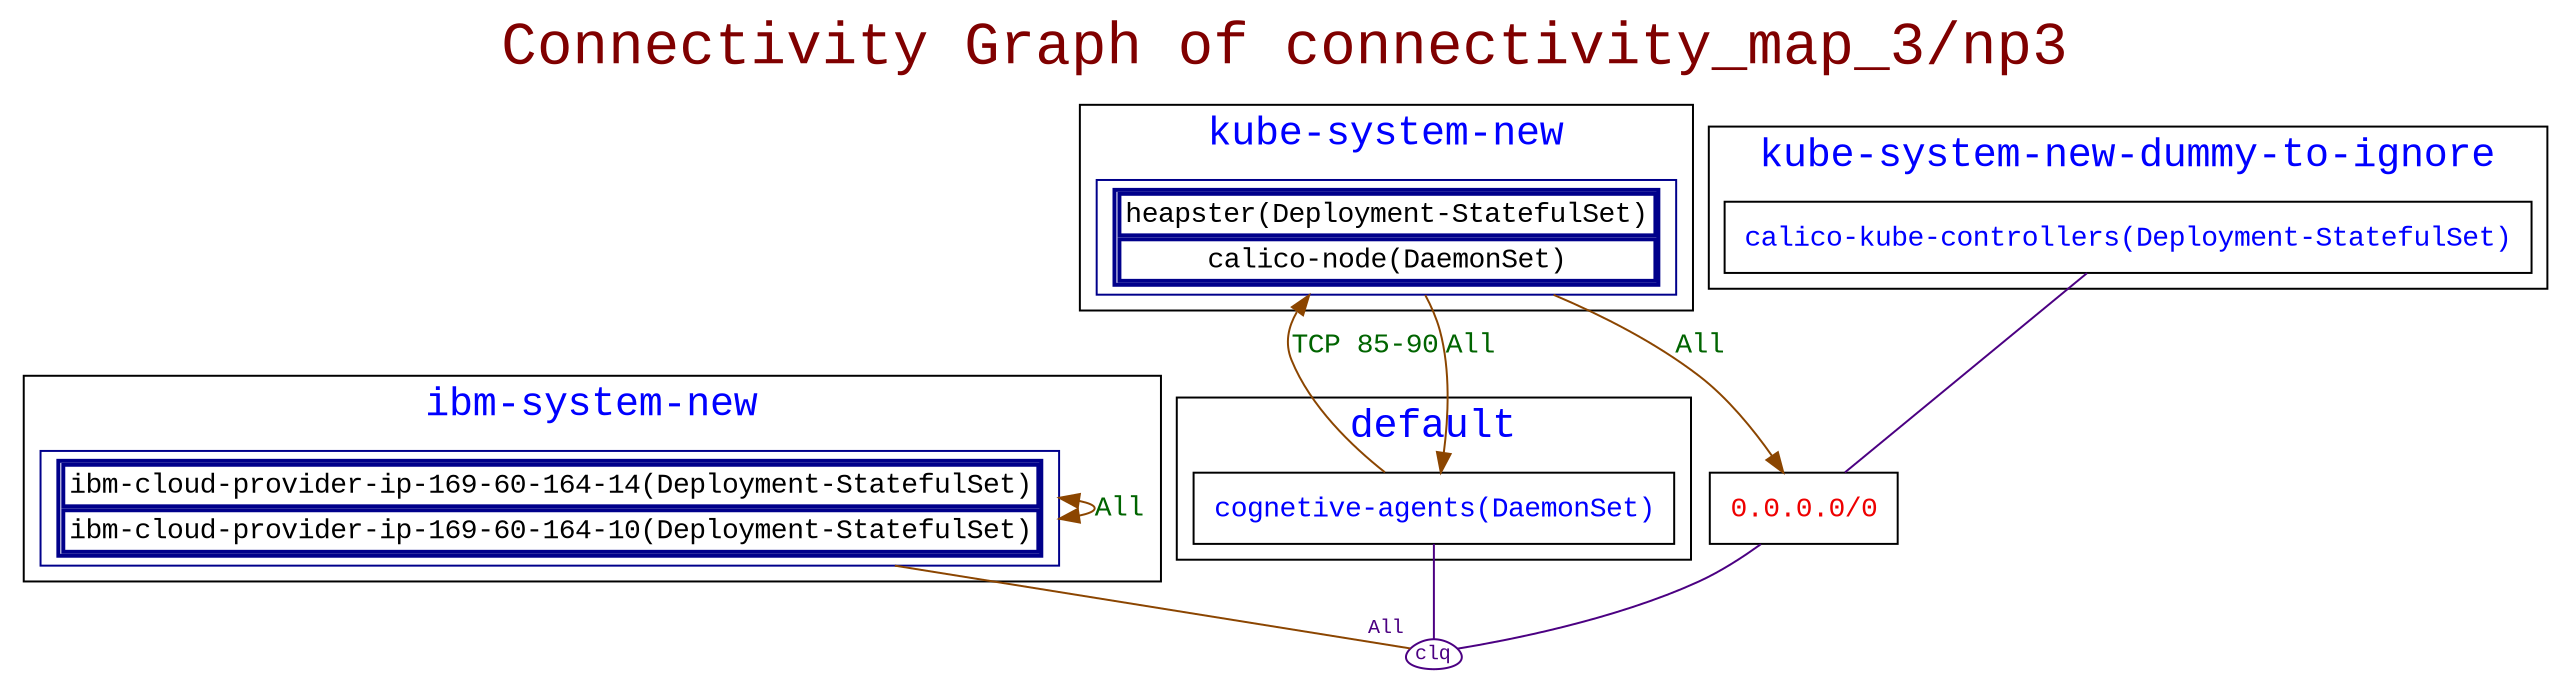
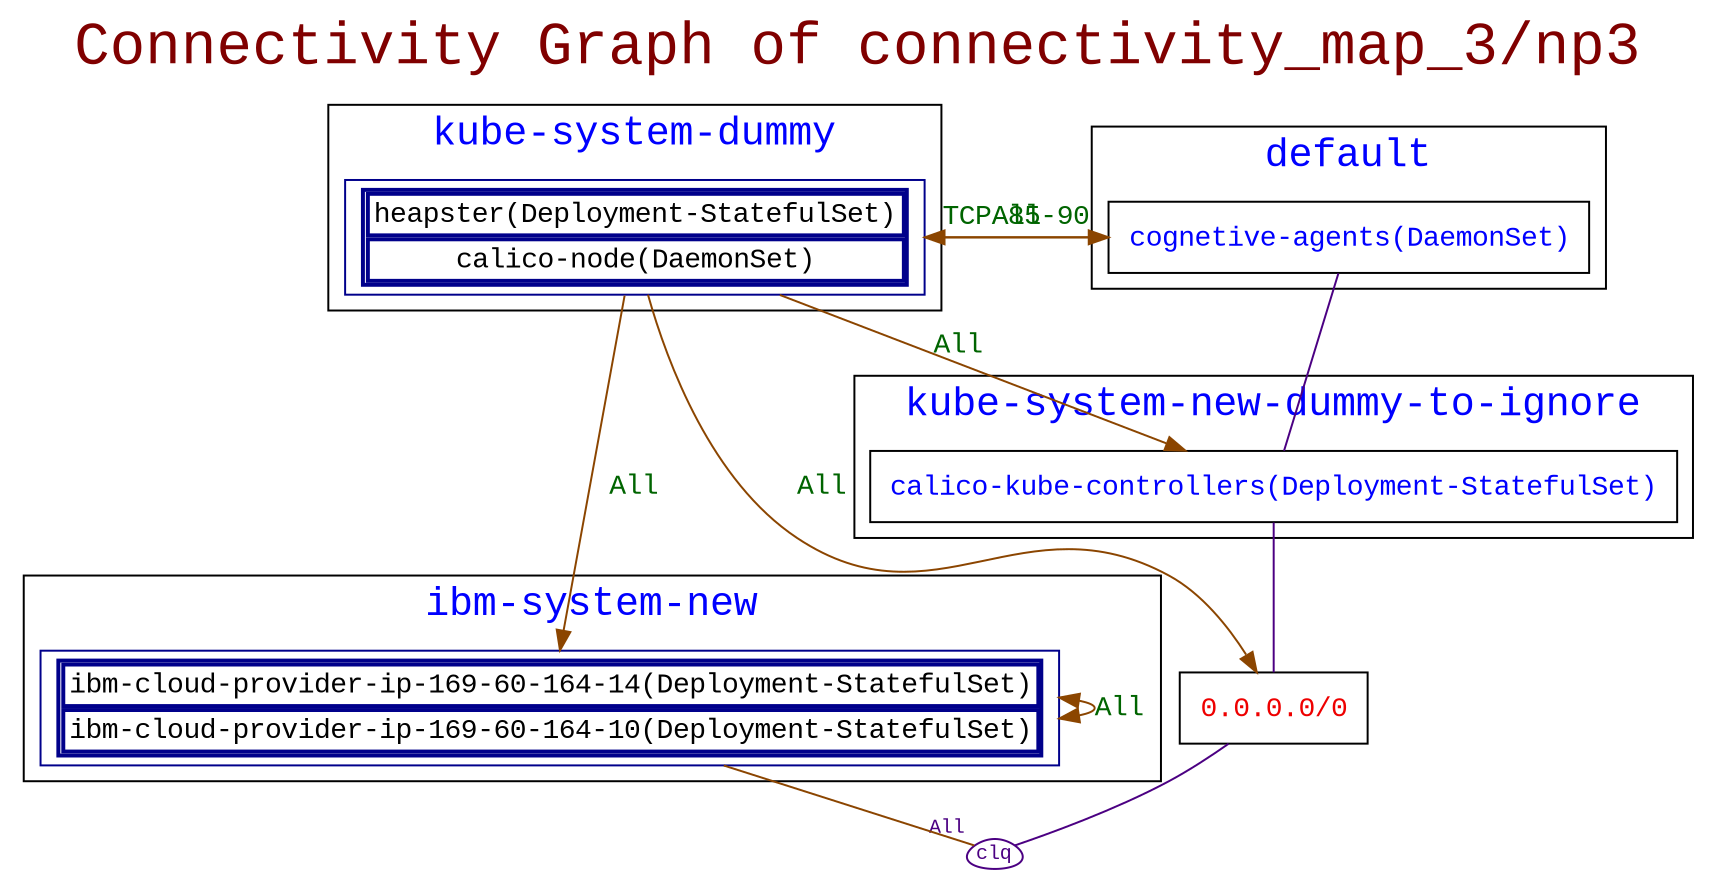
cluster "kube-system-new": label "kube-system-new" -> "kube-system-dummy"
edge "heapster(Deployment-StatefulSet)" -- "calico-kube-controllers(Deployment-StatefulSet)": added, label "All"
edge "heapster(Deployment-StatefulSet)" -- "ibm-cloud-provider-ip-169-60-164-14(Deployment-StatefulSet)": added, label "All"
edge "cognetive-agents(DaemonSet)" -- "clq All": now "cognetive-agents(DaemonSet)" -- "calico-kube-controllers(Deployment-StatefulSet)"
